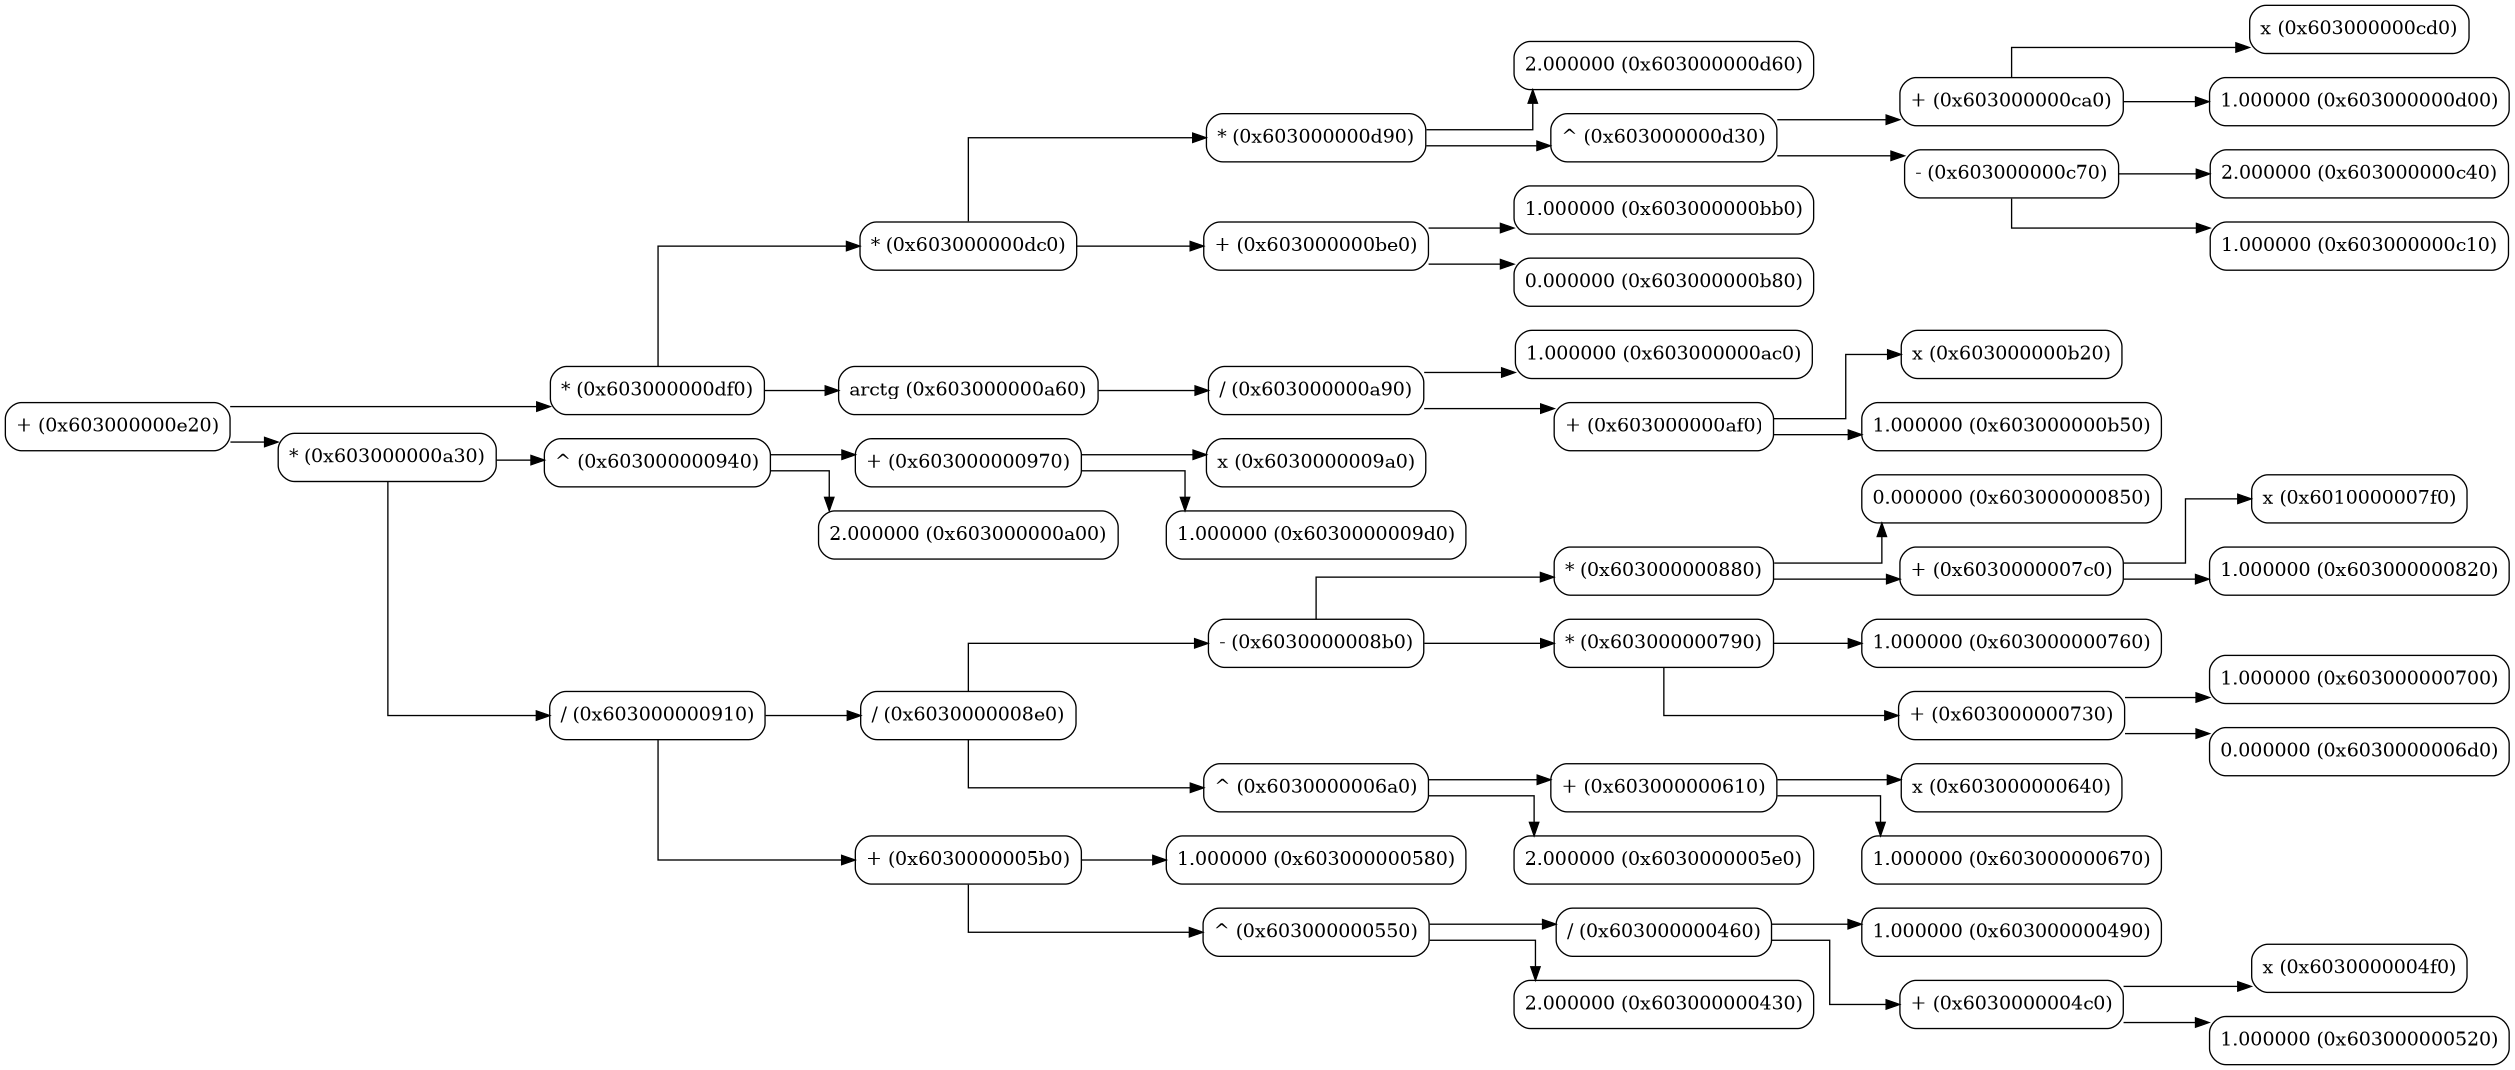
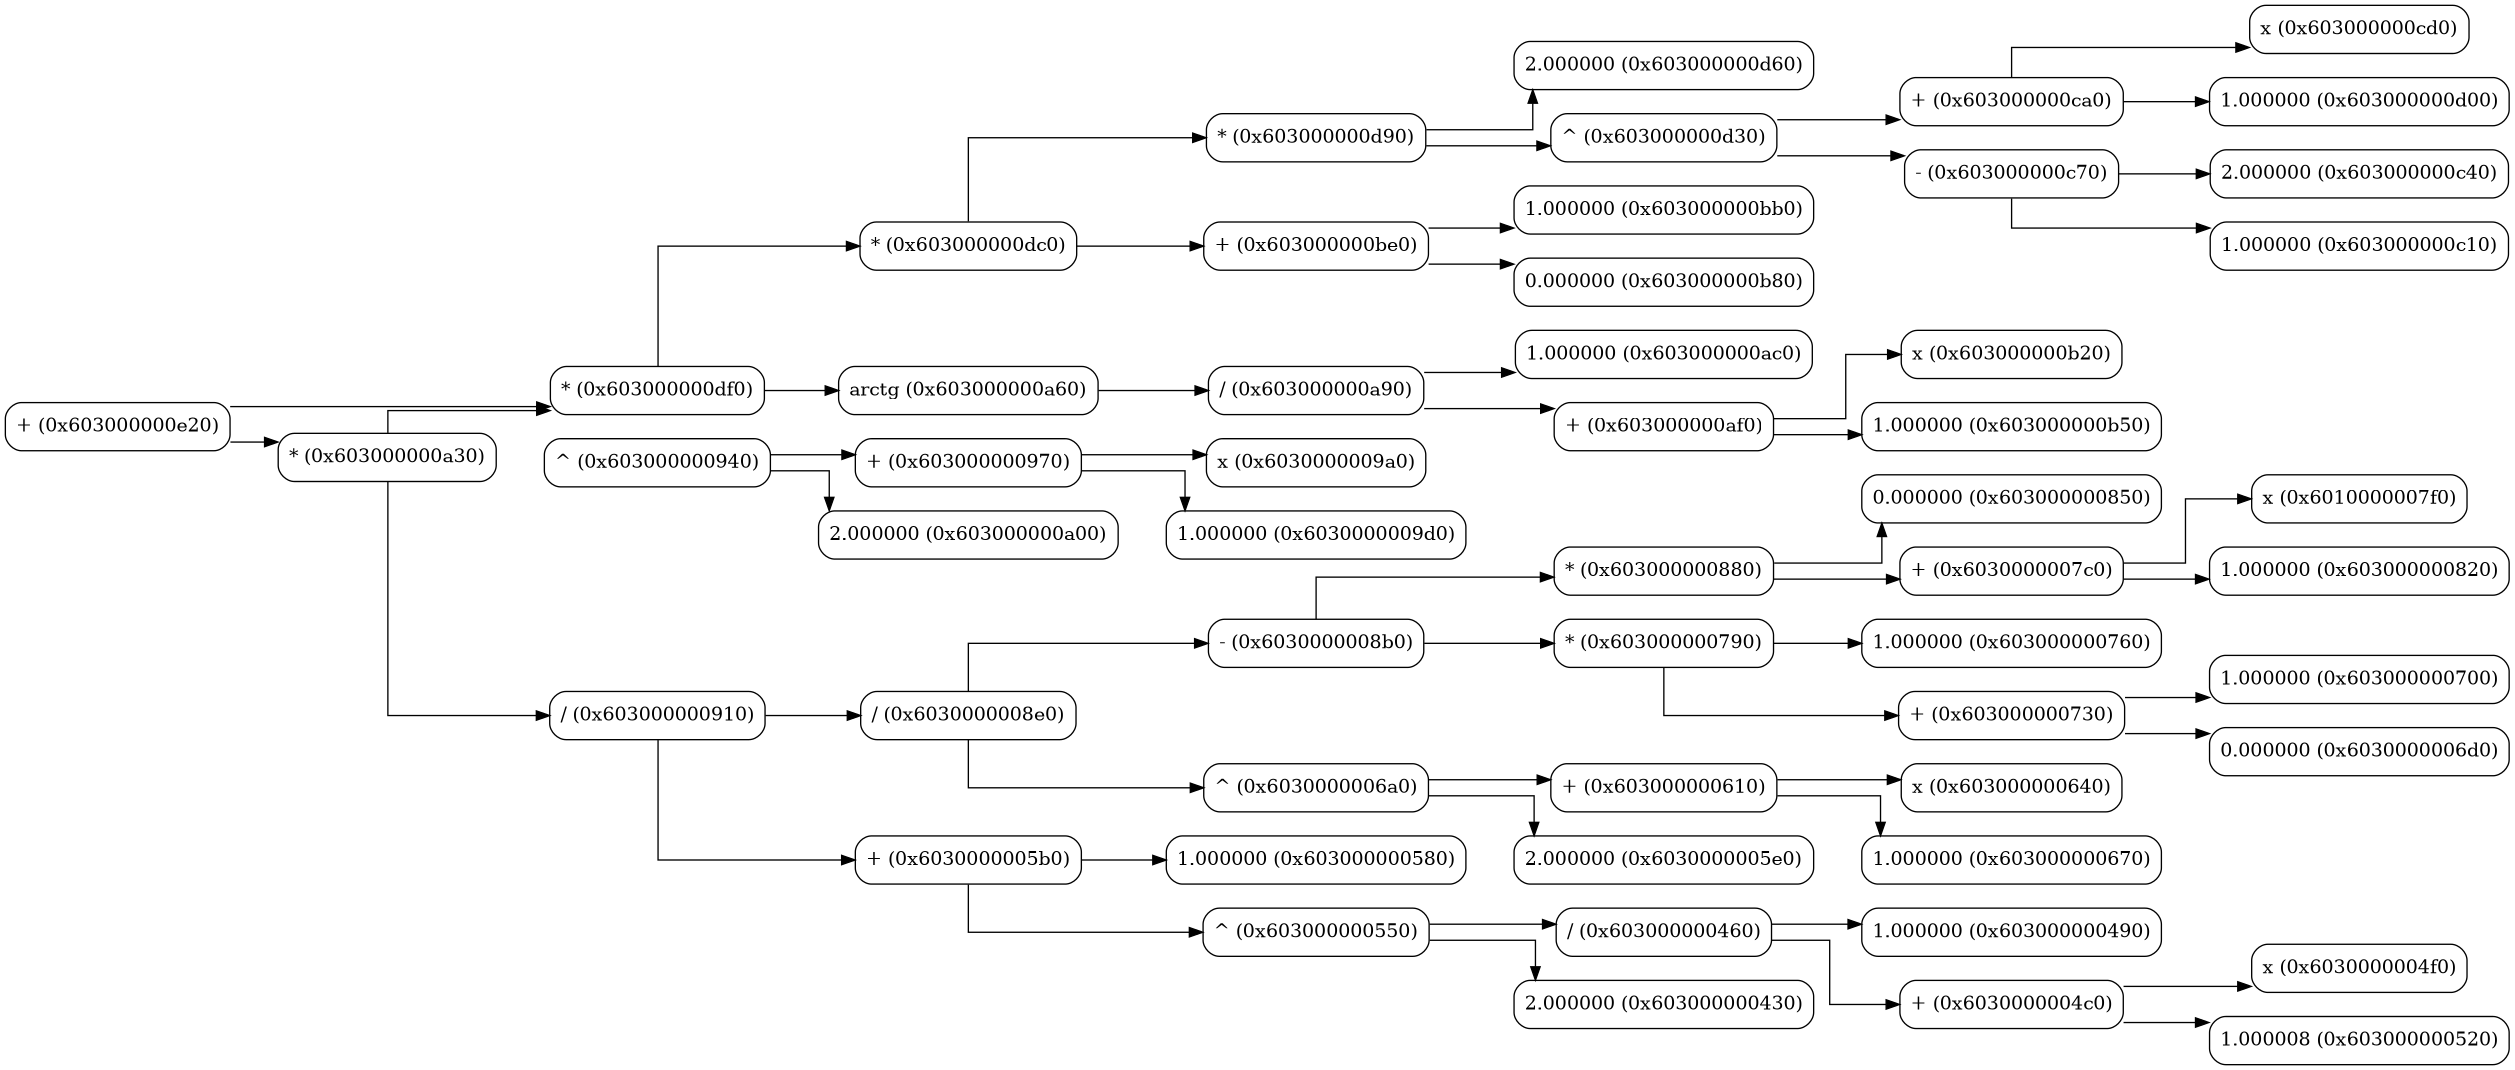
edge "* (0x603000000a30)" -> "^ (0x603000000940)": now "* (0x603000000a30)" -> "* (0x603000000df0)"
node "1.000000 (0x603000000520)": label "1.000000 (0x603000000520)" -> "1.000008 (0x603000000520)"
